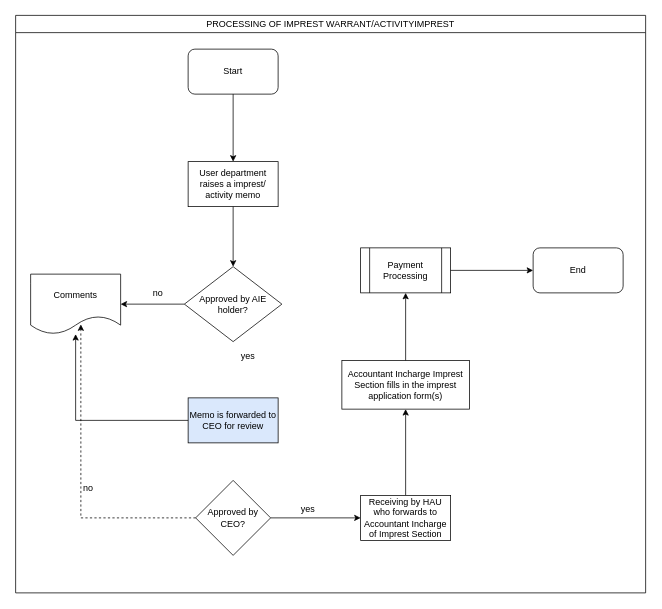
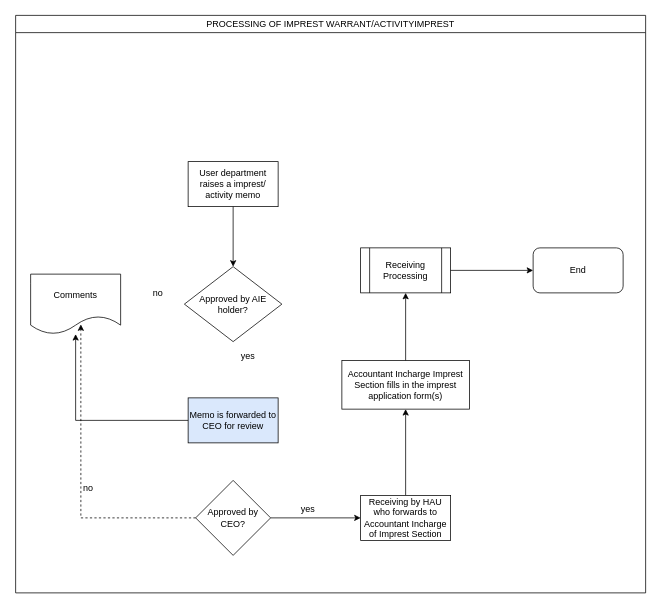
node "Start": removed
edge "Start" -> "User department raises a imprest/ activity memo": removed
node "Payment Processing": label "Payment Processing" -> "Receiving Processing"
edge "Approved by AIE holder?" -> "Comments": removed
